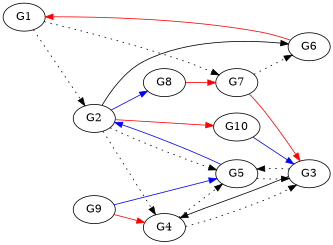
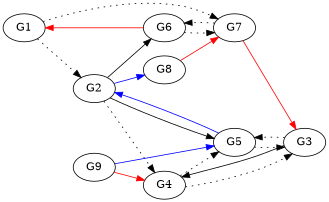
edge "G6" -> "G7": added
node "G10": removed
edge "G2" -> "G5": style dotted -> solid
